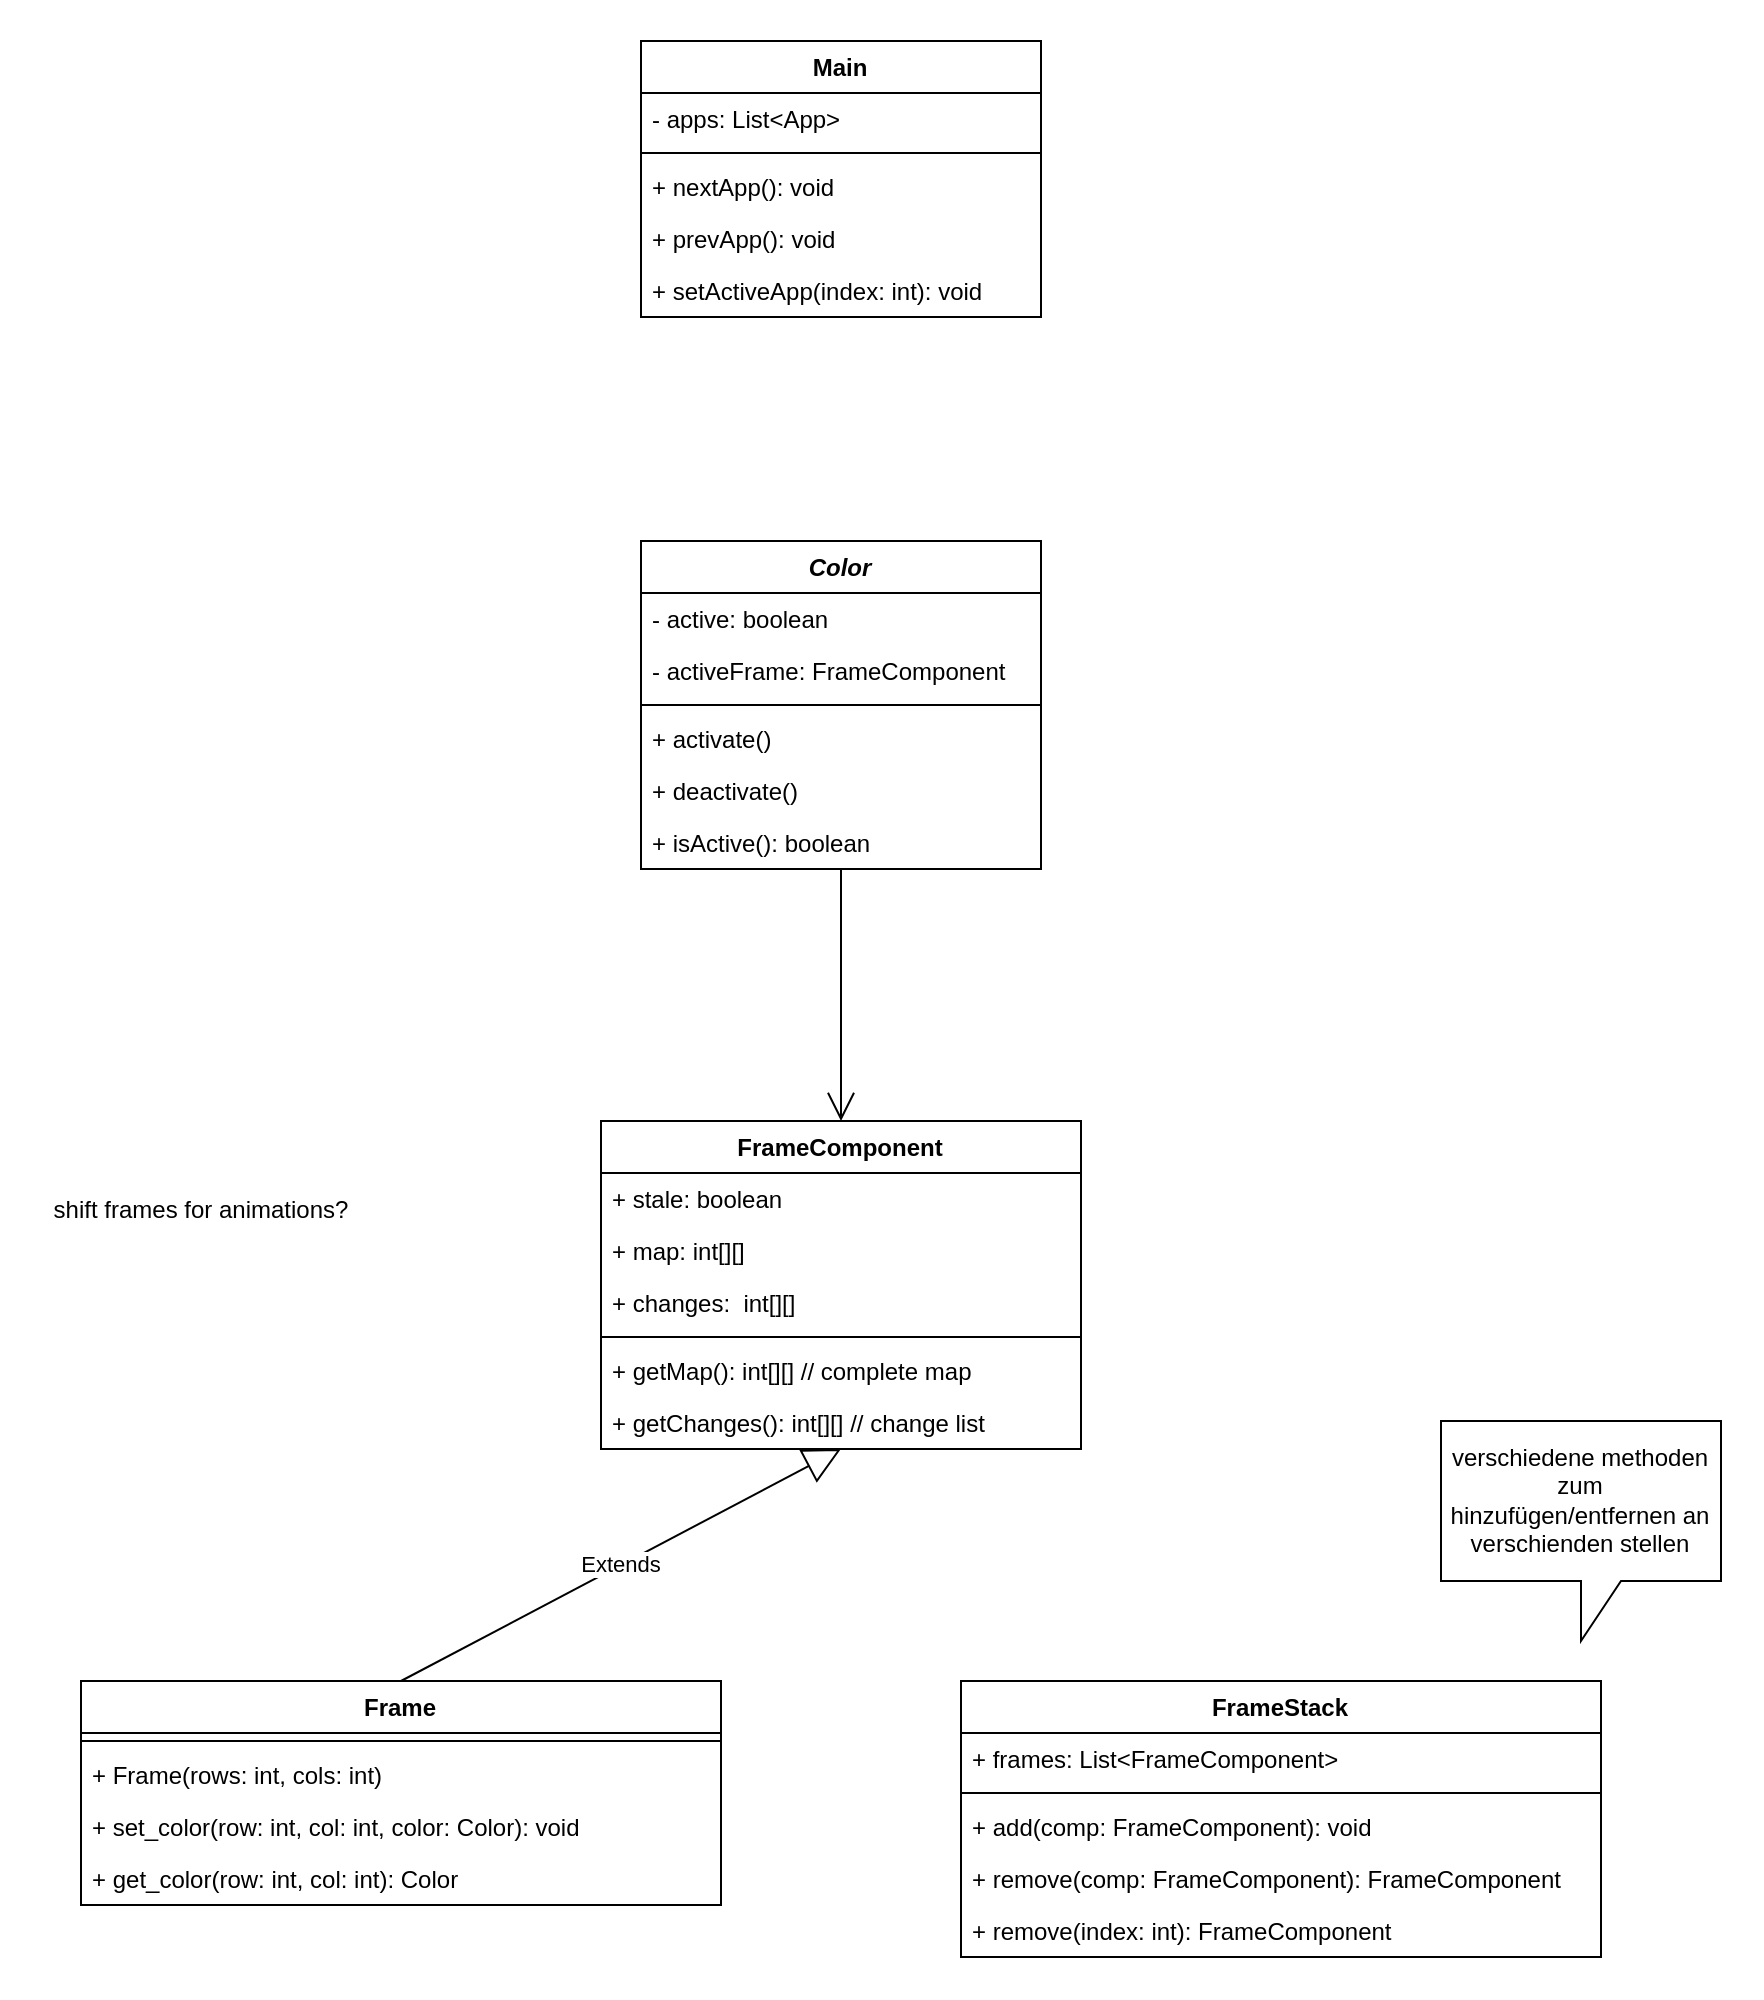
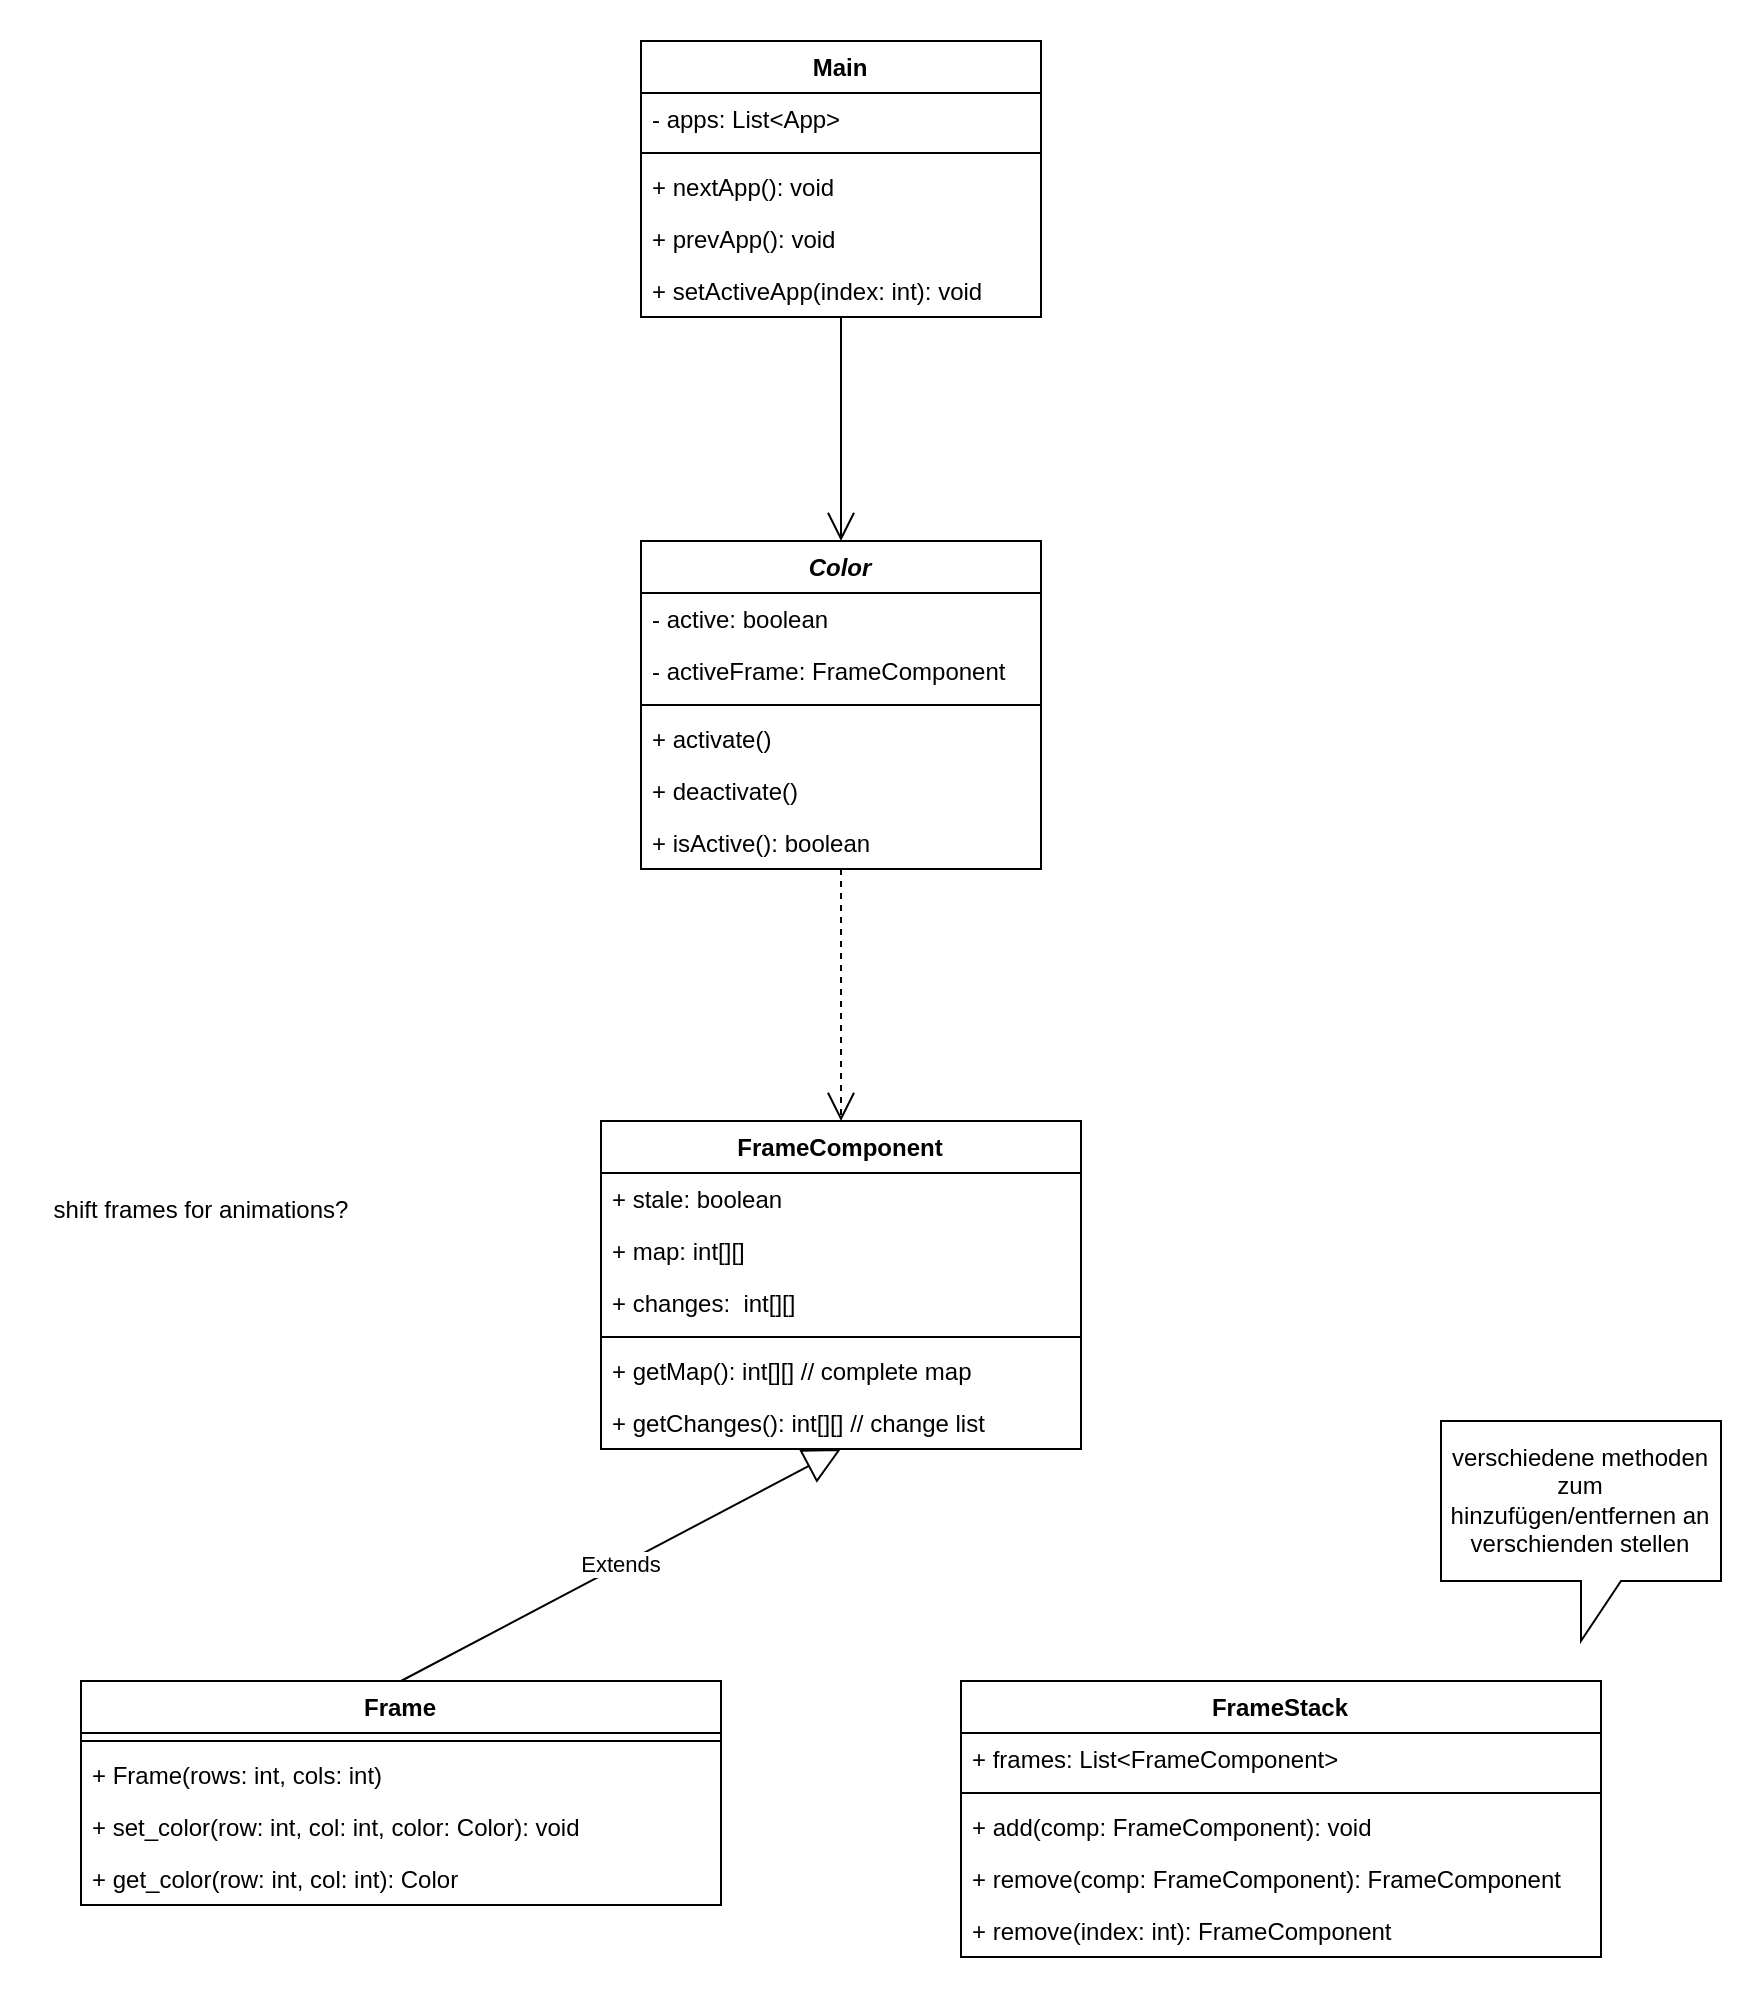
edge "Main" -> "Color": added
edge "Color" -> "FrameComponent": style solid -> dashed
